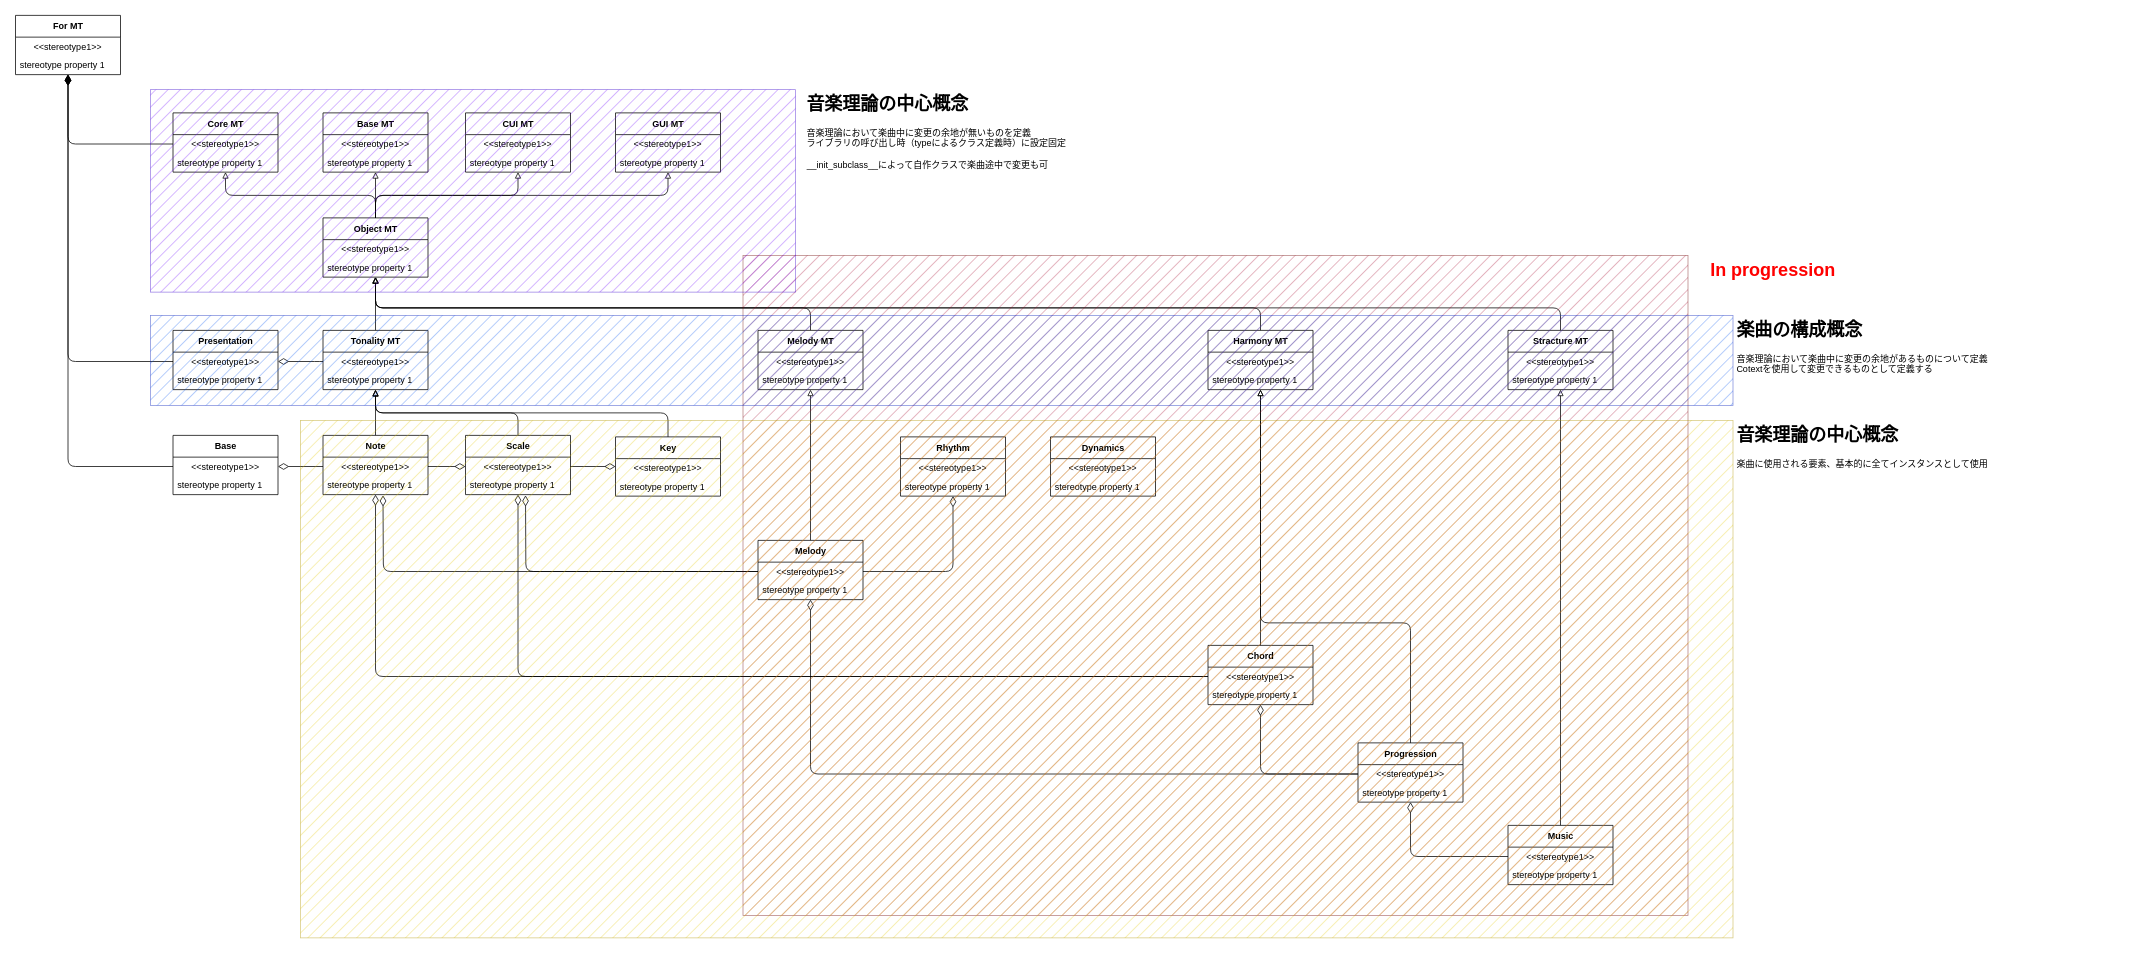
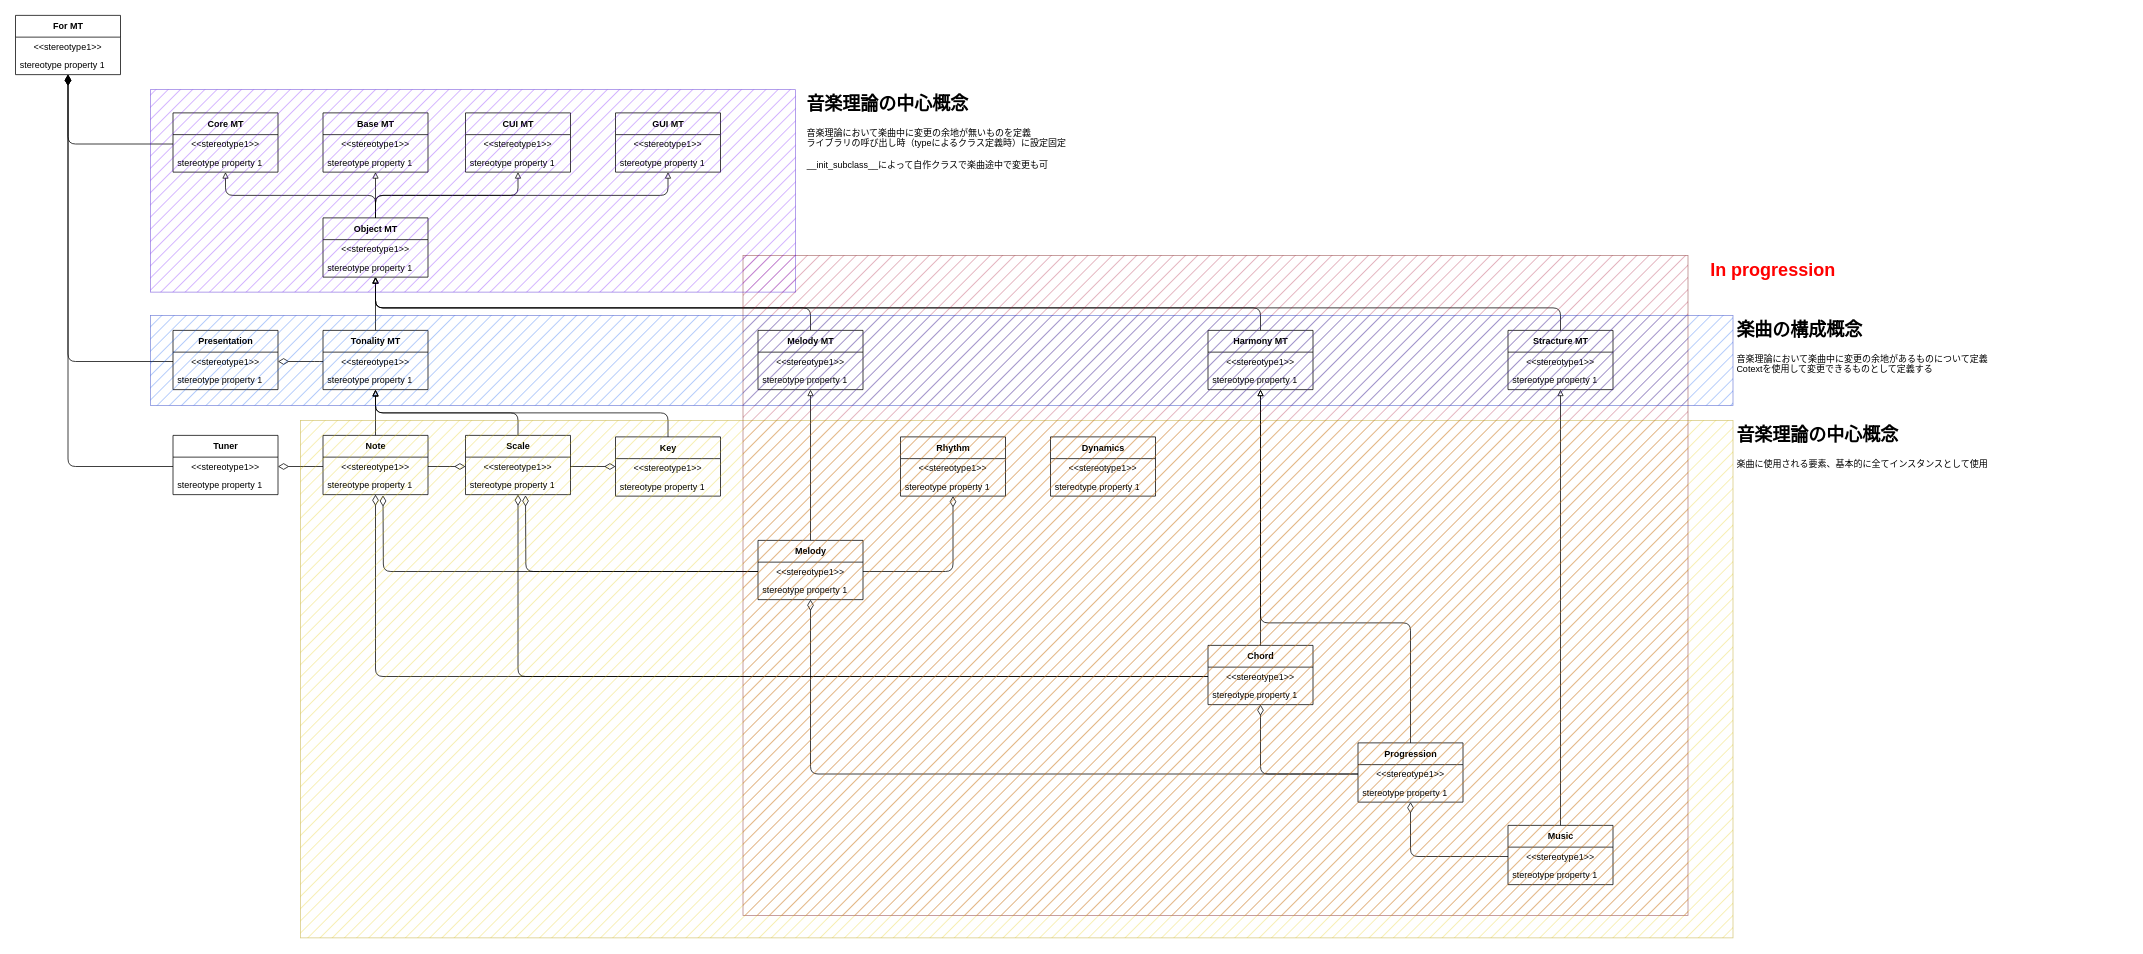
node "Base": label "Base" -> "Tuner"
